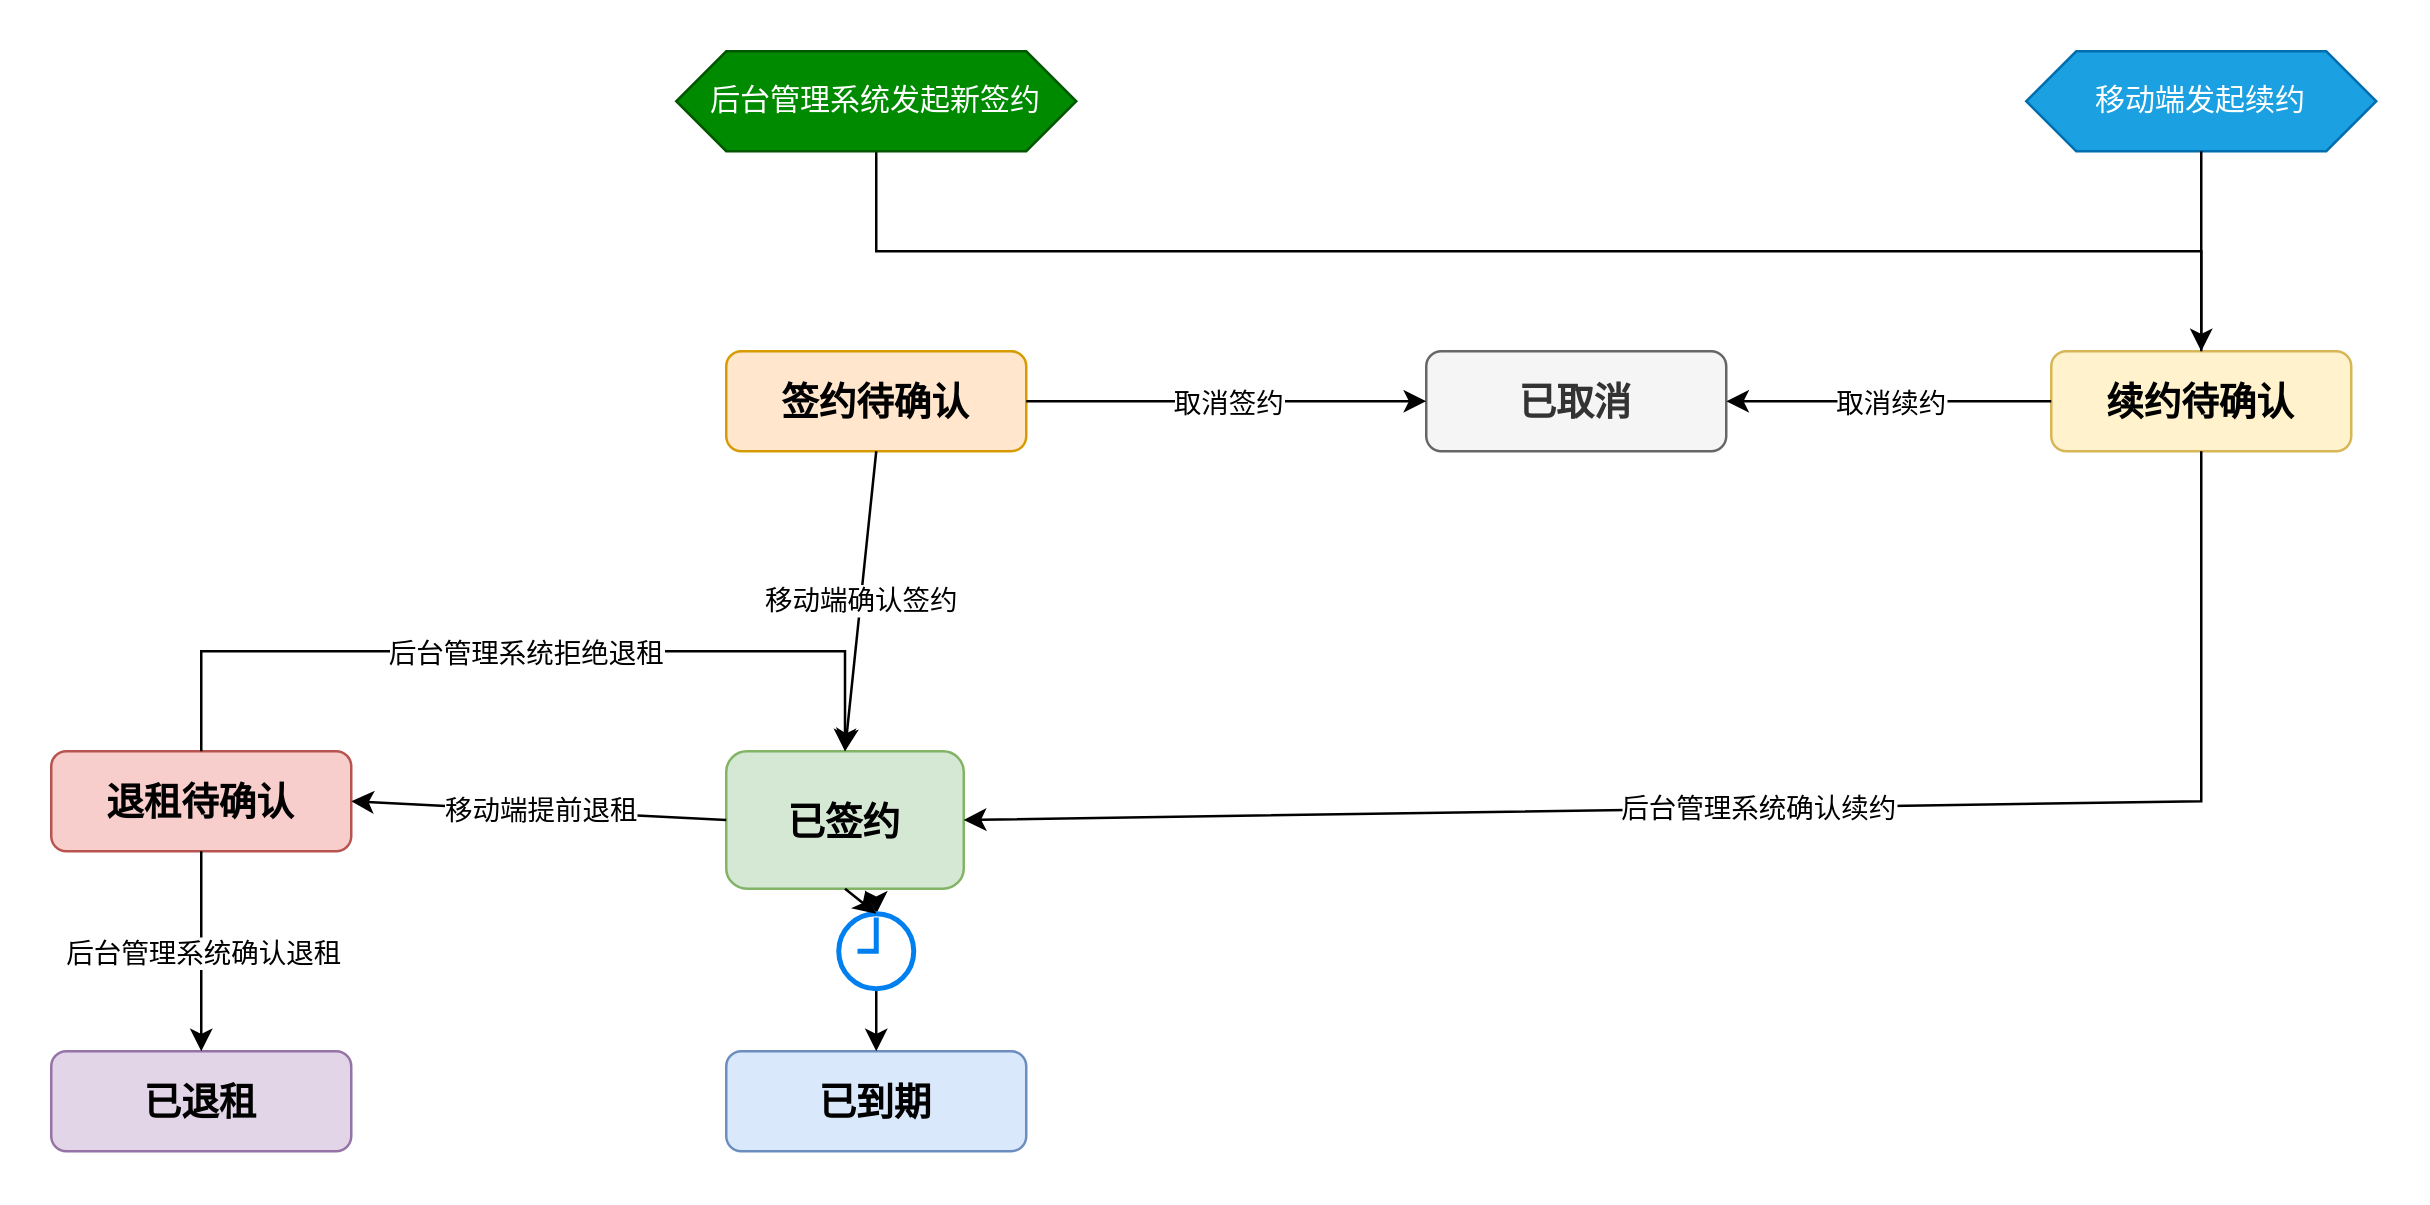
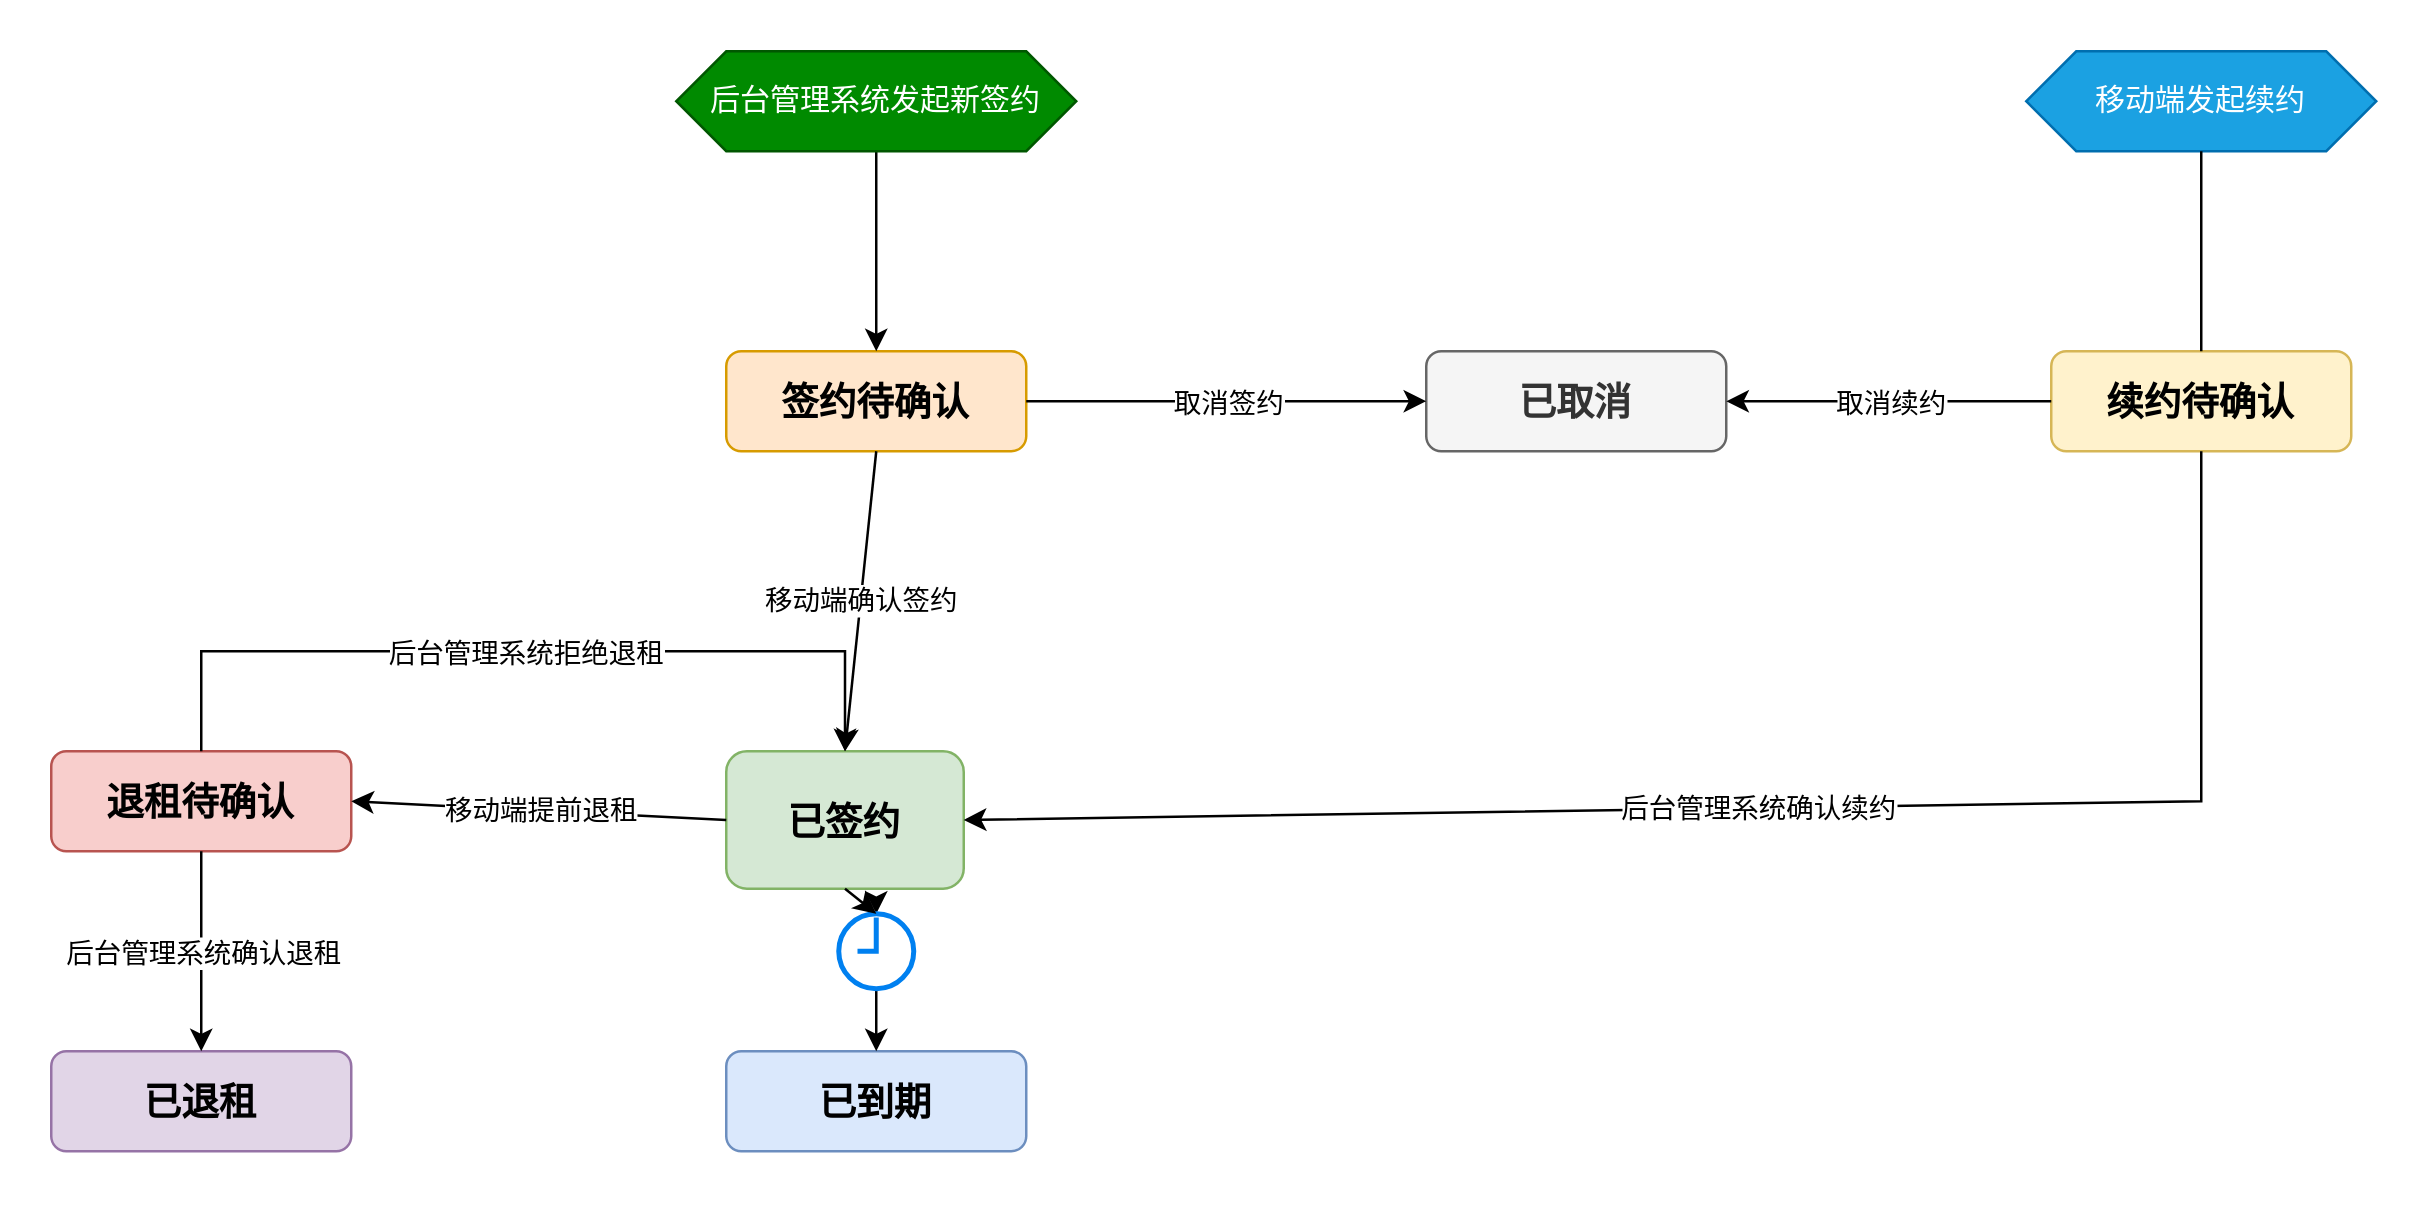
edge "后台管理系统发起新签约" -> "续约待确认": now "后台管理系统发起新签约" -> "签约待确认"
